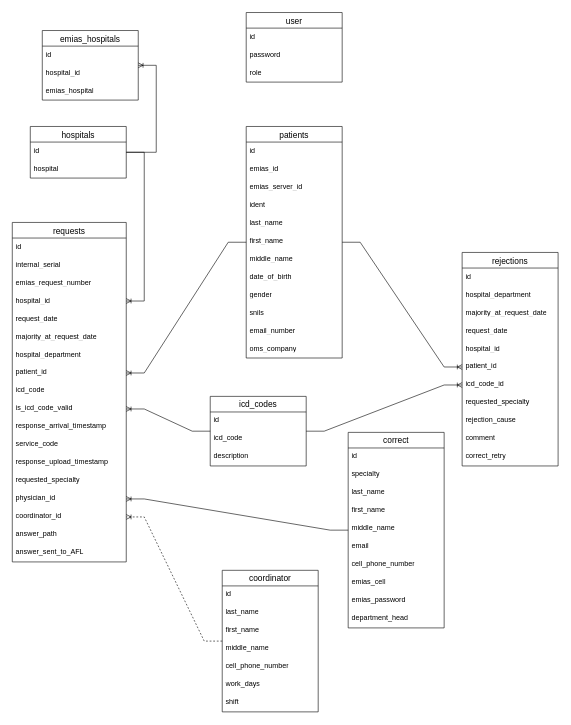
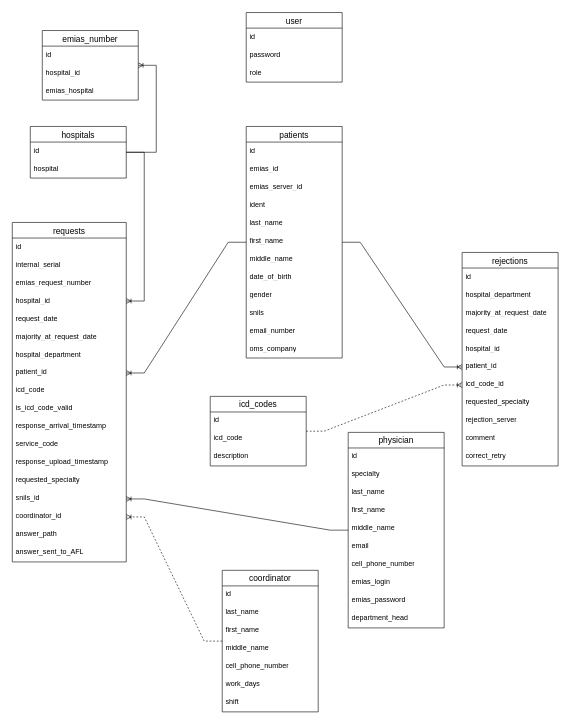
node "emias_hospitals": label "emias_hospitals" -> "emias_number"
edge "icd_codes" -> "icd_code_id": style solid -> dashed
node "rejection_cause": label "rejection_cause" -> "rejection_server"
edge "icd_codes" -> "is_icd_code_valid": removed
node "correct": label "correct" -> "physician"
node "physician_id": label "physician_id" -> "snils_id"
node "emias_cell": label "emias_cell" -> "emias_login"
